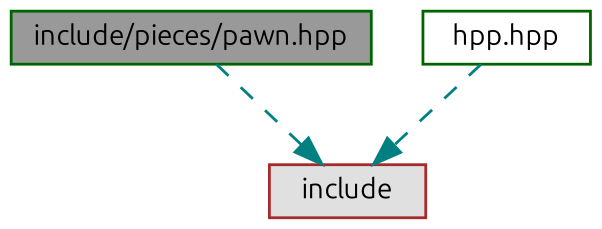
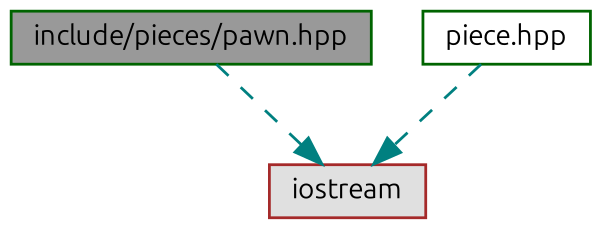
node "hpp.hpp": label "hpp.hpp" -> "piece.hpp"
node "include": label "include" -> "iostream"
